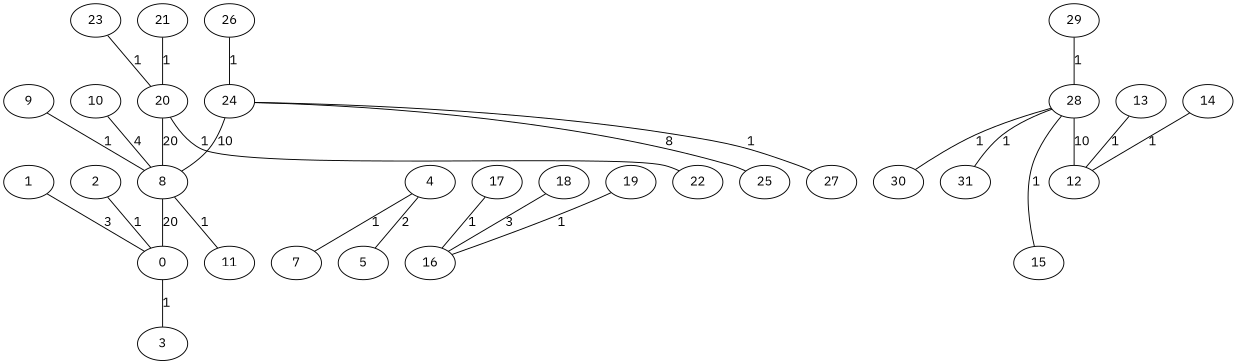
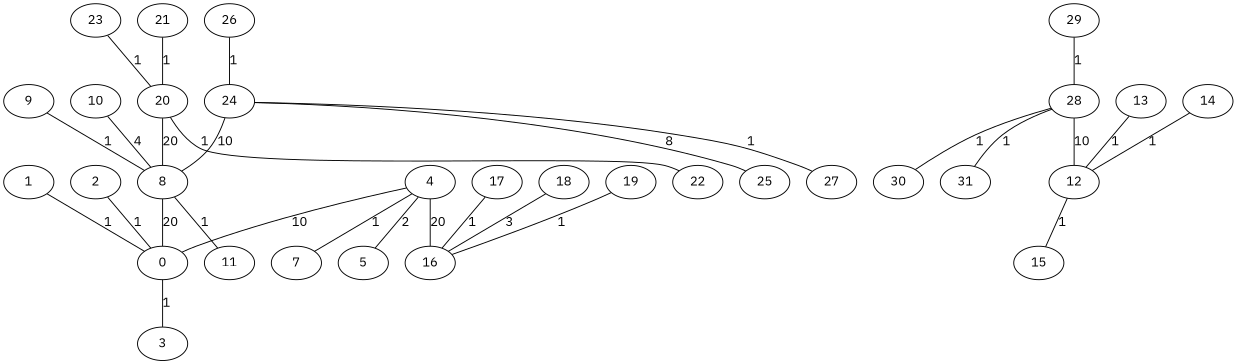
edge "28" -- "15": now "12" -- "15"
edge "4" -- "0": added, label "10"
edge "1" -- "0": label "3" -> "1"
edge "4" -- "16": added, label "20"
